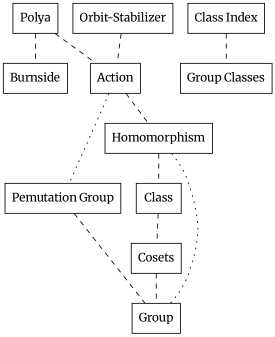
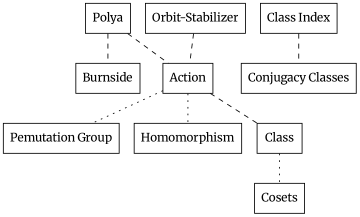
node "Group Classes": label "Group Classes" -> "Conjugacy Classes"
edge "Action" -- "Homomorphism": style dashed -> dotted
edge "Homomorphism" -- "Class": now "Action" -- "Class"
edge "Class" -- "Cosets": style dashed -> dotted
node "Group": removed
